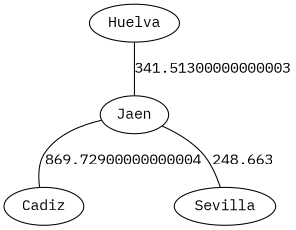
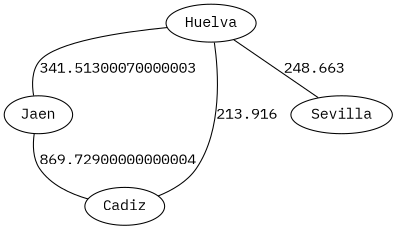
edge "Huelva" -- "Jaen": label "341.51300000000003" -> "341.51300070000003"
edge "Huelva" -- "Cadiz": added, label "213.916"
edge "Jaen" -- "Sevilla": now "Huelva" -- "Sevilla"
